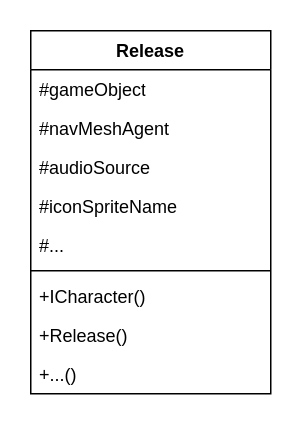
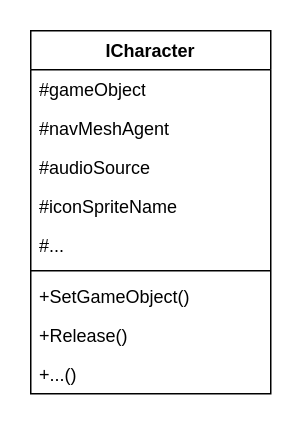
node "Release": label "Release" -> "ICharacter"
node "+ICharacter()": label "+ICharacter()" -> "+SetGameObject()"
